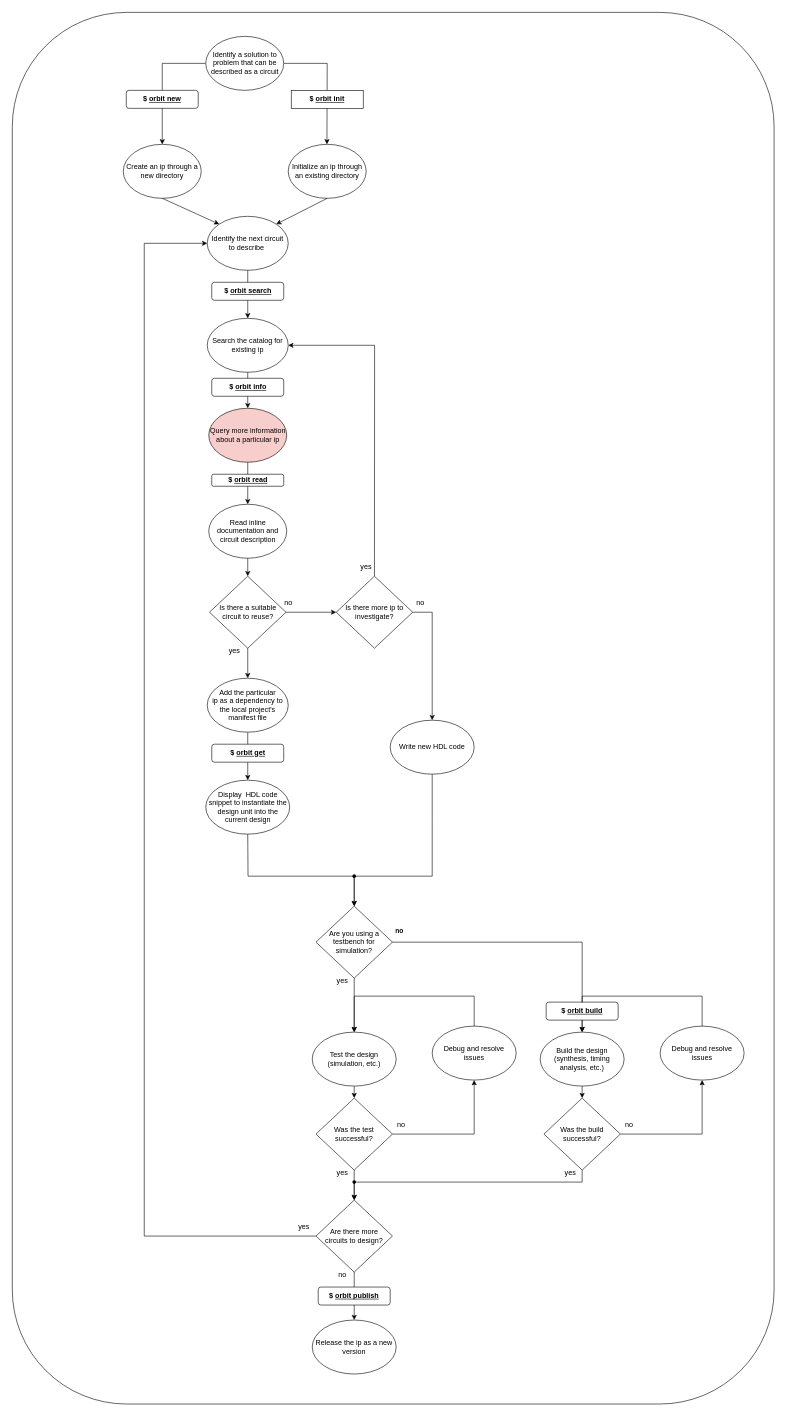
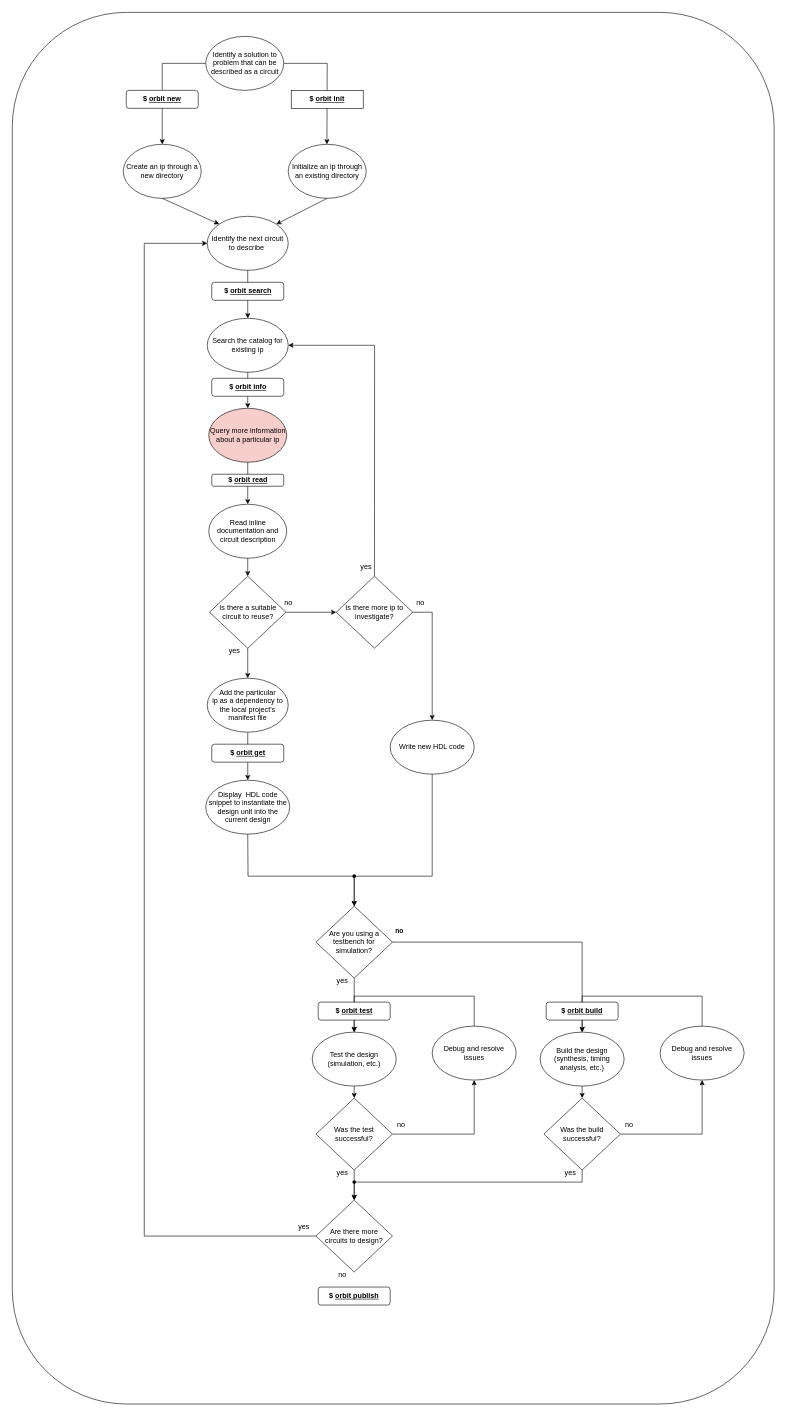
node "$ orbit test": added
edge "Are there more circuits to design?" -> "Release the ip as a new version": removed
node "Release the ip as a new version": removed
